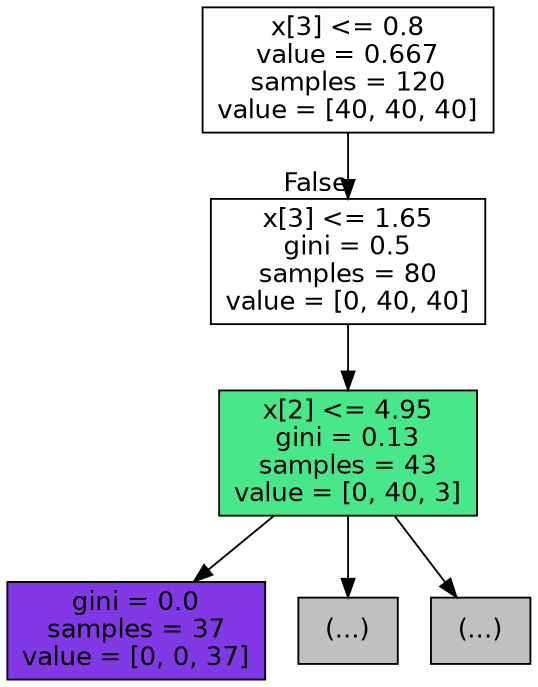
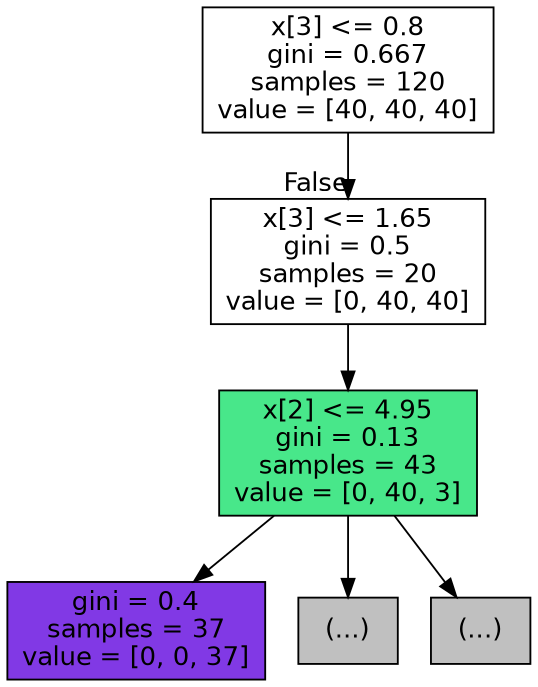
node "x[3] <= 0.8 value = 0.667 samples = 120 value = [40, 40, 40]": label "x[3] <= 0.8 value = 0.667 samples = 120 value = [40, 40, 40]" -> "x[3] <= 0.8 gini = 0.667 samples = 120 value = [40, 40, 40]"
node "x[3] <= 1.65 gini = 0.5 samples = 80 value = [0, 40, 40]": label "x[3] <= 1.65 gini = 0.5 samples = 80 value = [0, 40, 40]" -> "x[3] <= 1.65 gini = 0.5 samples = 20 value = [0, 40, 40]"
node "gini = 0.0 samples = 37 value = [0, 0, 37]": label "gini = 0.0 samples = 37 value = [0, 0, 37]" -> "gini = 0.4 samples = 37 value = [0, 0, 37]"
